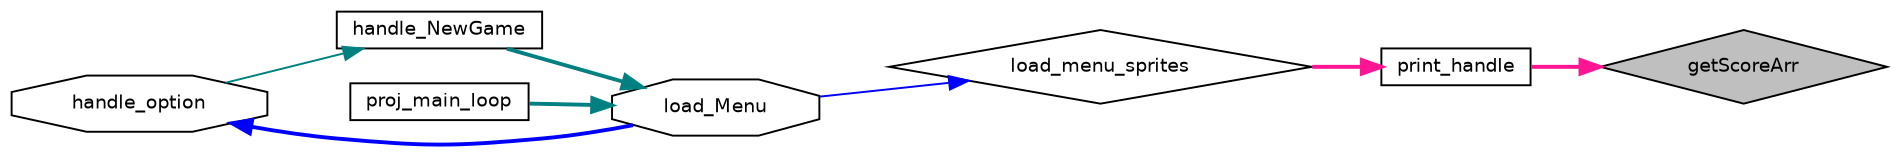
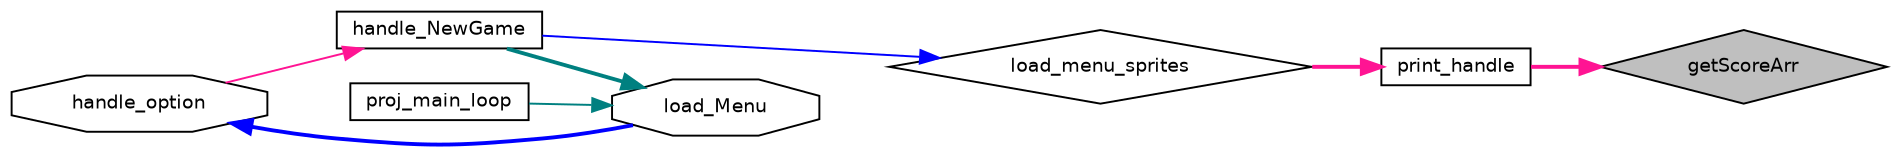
edge "handle_option" -> "handle_NewGame": color teal -> deeppink
edge "load_Menu" -> "load_menu_sprites": now "handle_NewGame" -> "load_menu_sprites"
edge "proj_main_loop" -> "load_Menu": style bold -> solid
